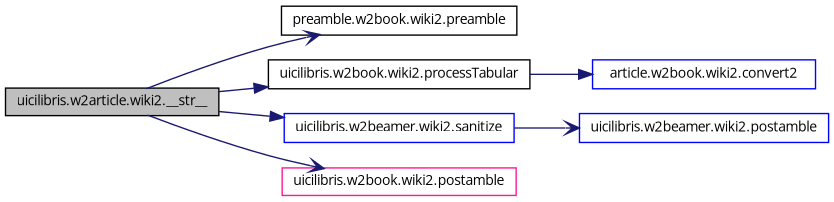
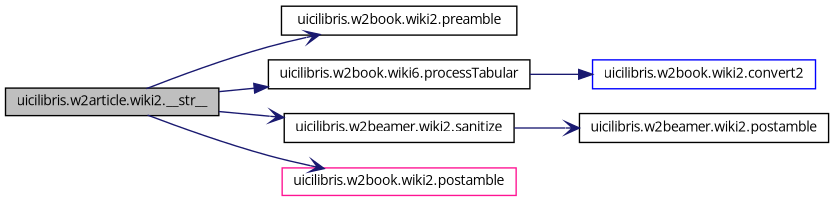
node "preamble.w2book.wiki2.preamble": label "preamble.w2book.wiki2.preamble" -> "uicilibris.w2book.wiki2.preamble"
node "uicilibris.w2book.wiki2.processTabular": label "uicilibris.w2book.wiki2.processTabular" -> "uicilibris.w2book.wiki6.processTabular"
node "article.w2book.wiki2.convert2": label "article.w2book.wiki2.convert2" -> "uicilibris.w2book.wiki2.convert2"
edge "uicilibris.w2article.wiki2.__str__" -> "uicilibris.w2beamer.wiki2.sanitize": arrowhead normal -> vee
node "uicilibris.w2beamer.wiki2.sanitize": color blue -> black
node "uicilibris.w2beamer.wiki2.postamble": color blue -> black
